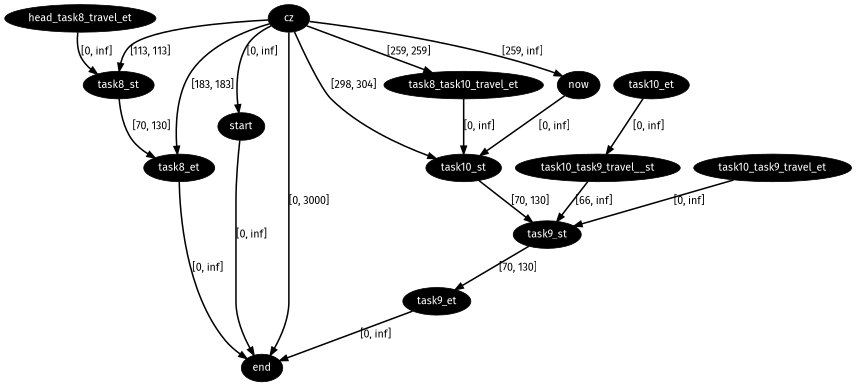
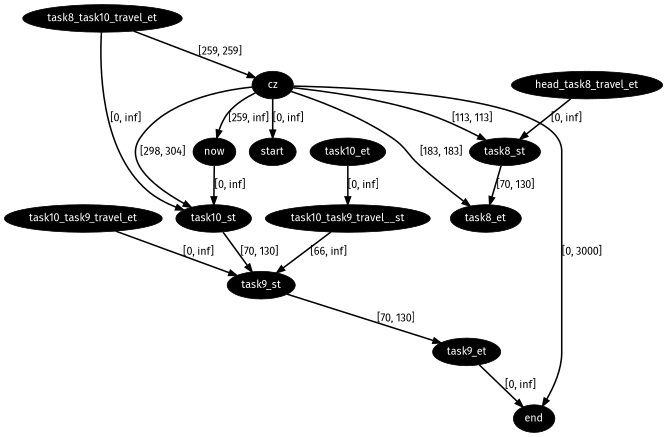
edge "cz" -> "task8_task10_travel_et": reversed
edge "start" -> "end": removed, label "[0, inf]"
edge "task8_et" -> "end": removed, label "[0, inf]"
